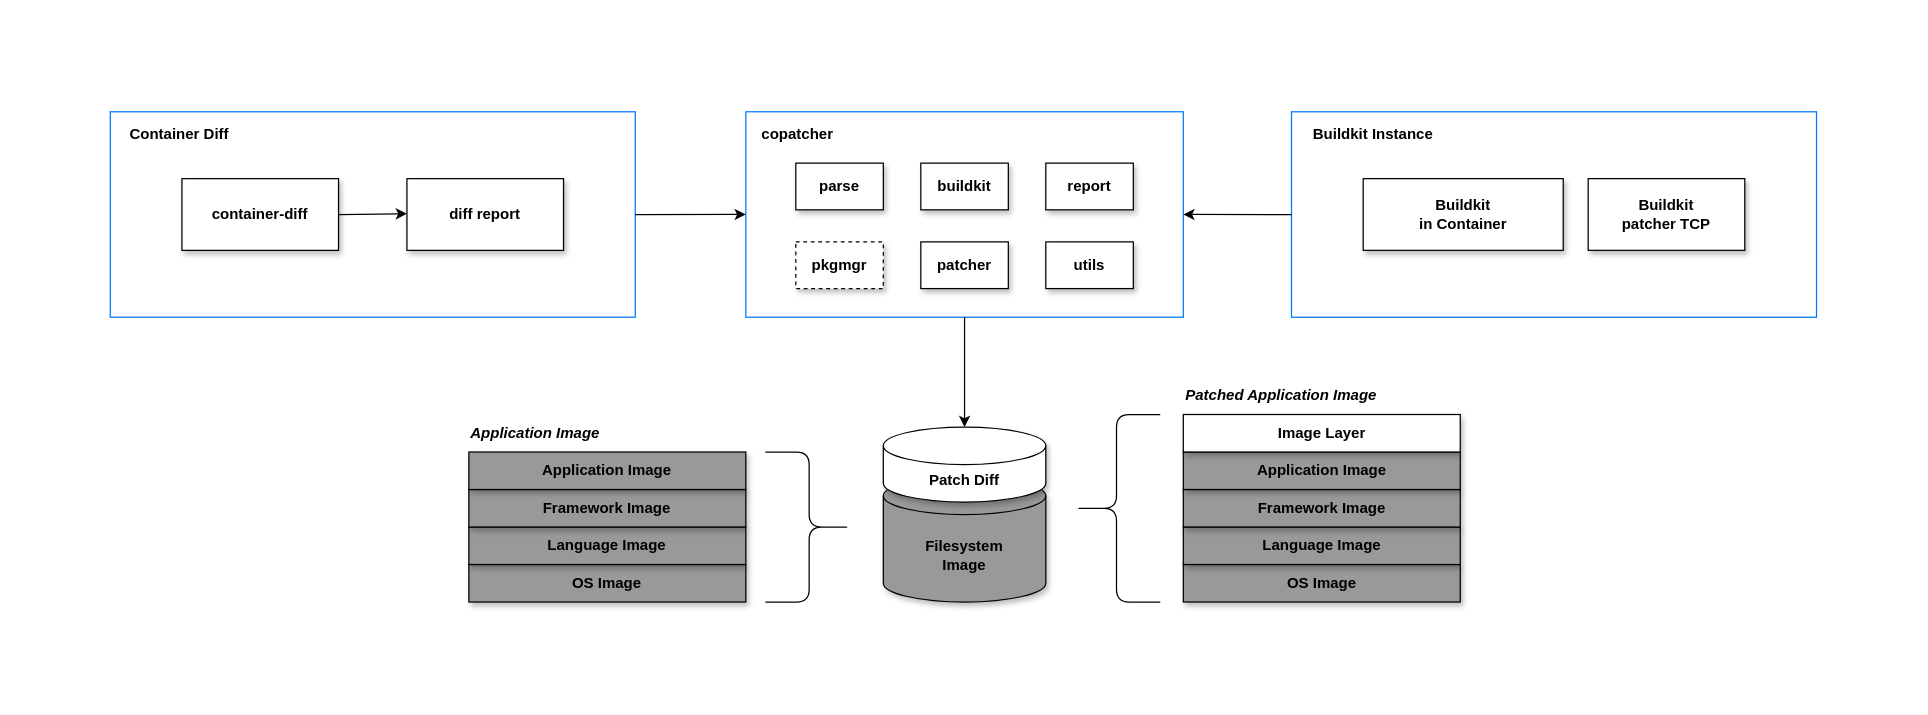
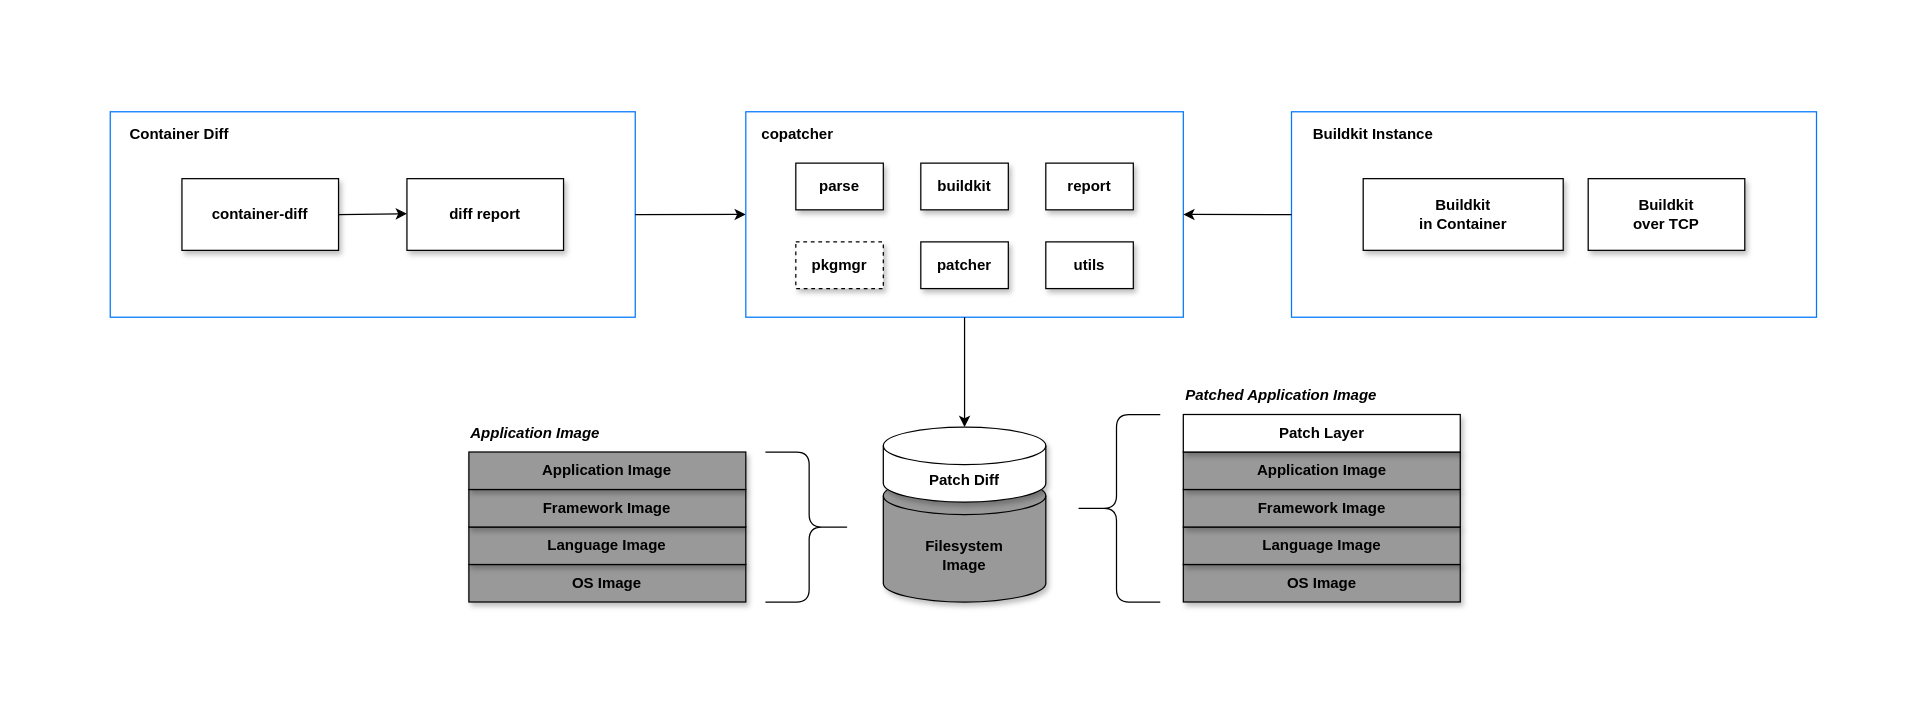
node "Buildkitpatcher TCP": label "Buildkitpatcher TCP" -> "Buildkitover TCP"
node "Image Layer": label "Image Layer" -> "Patch Layer"
